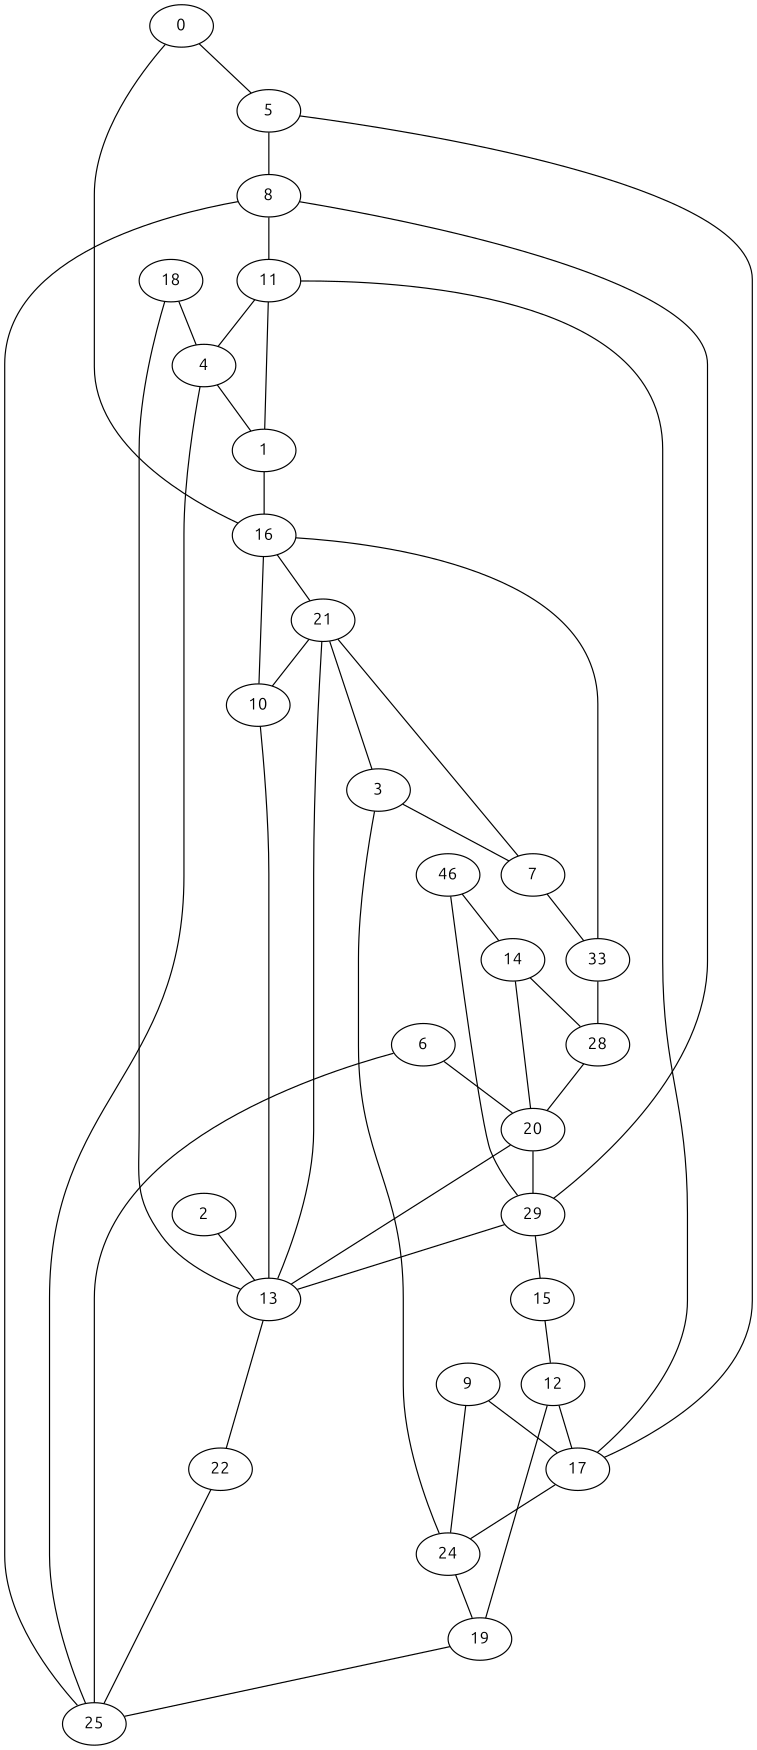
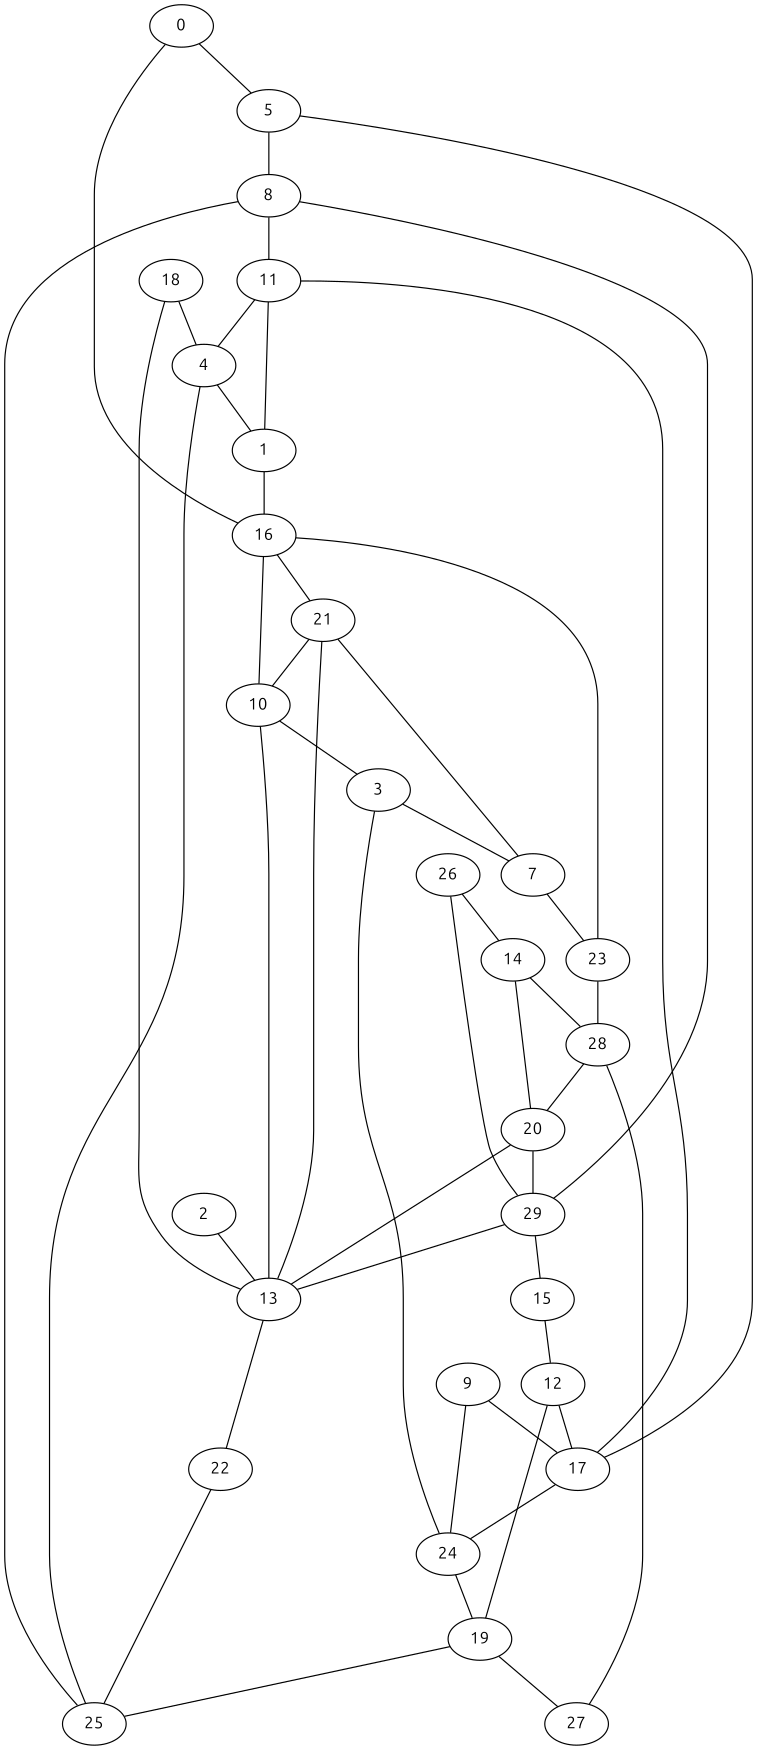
edge "21" -- "3": now "10" -- "3"
node "46": label "46" -> "26"
node "33": label "33" -> "23"
node "6": removed
node "27": added
